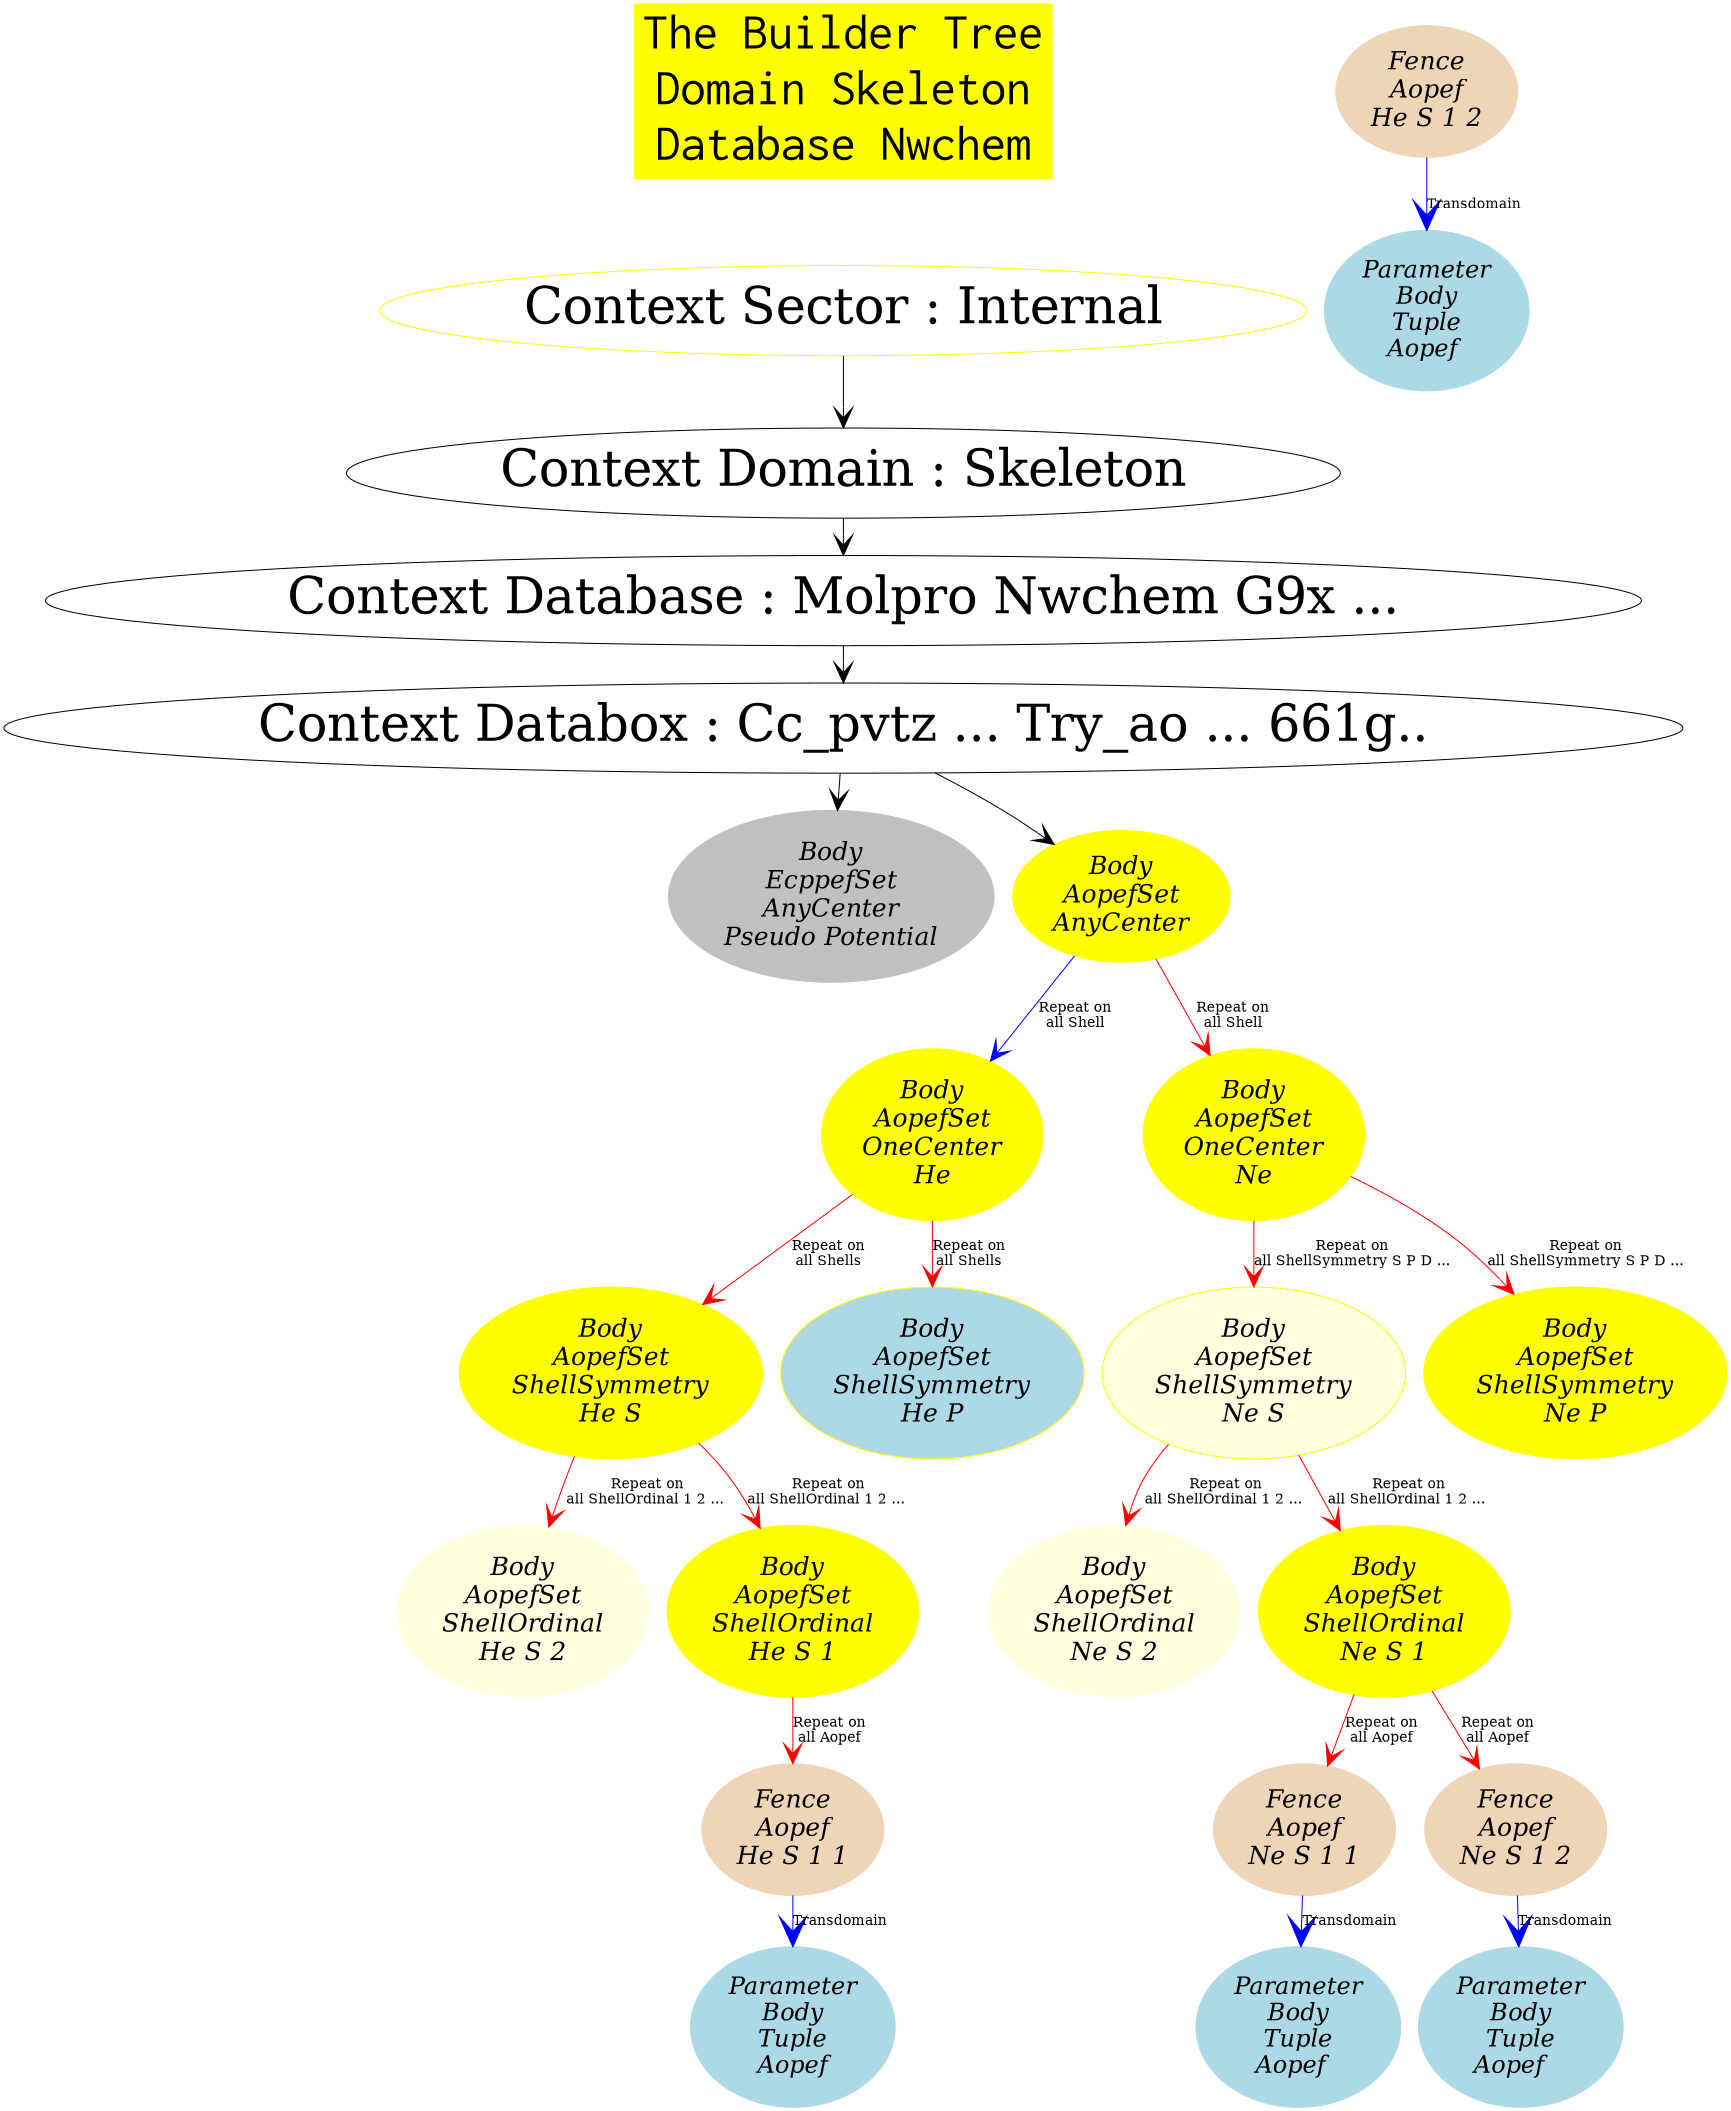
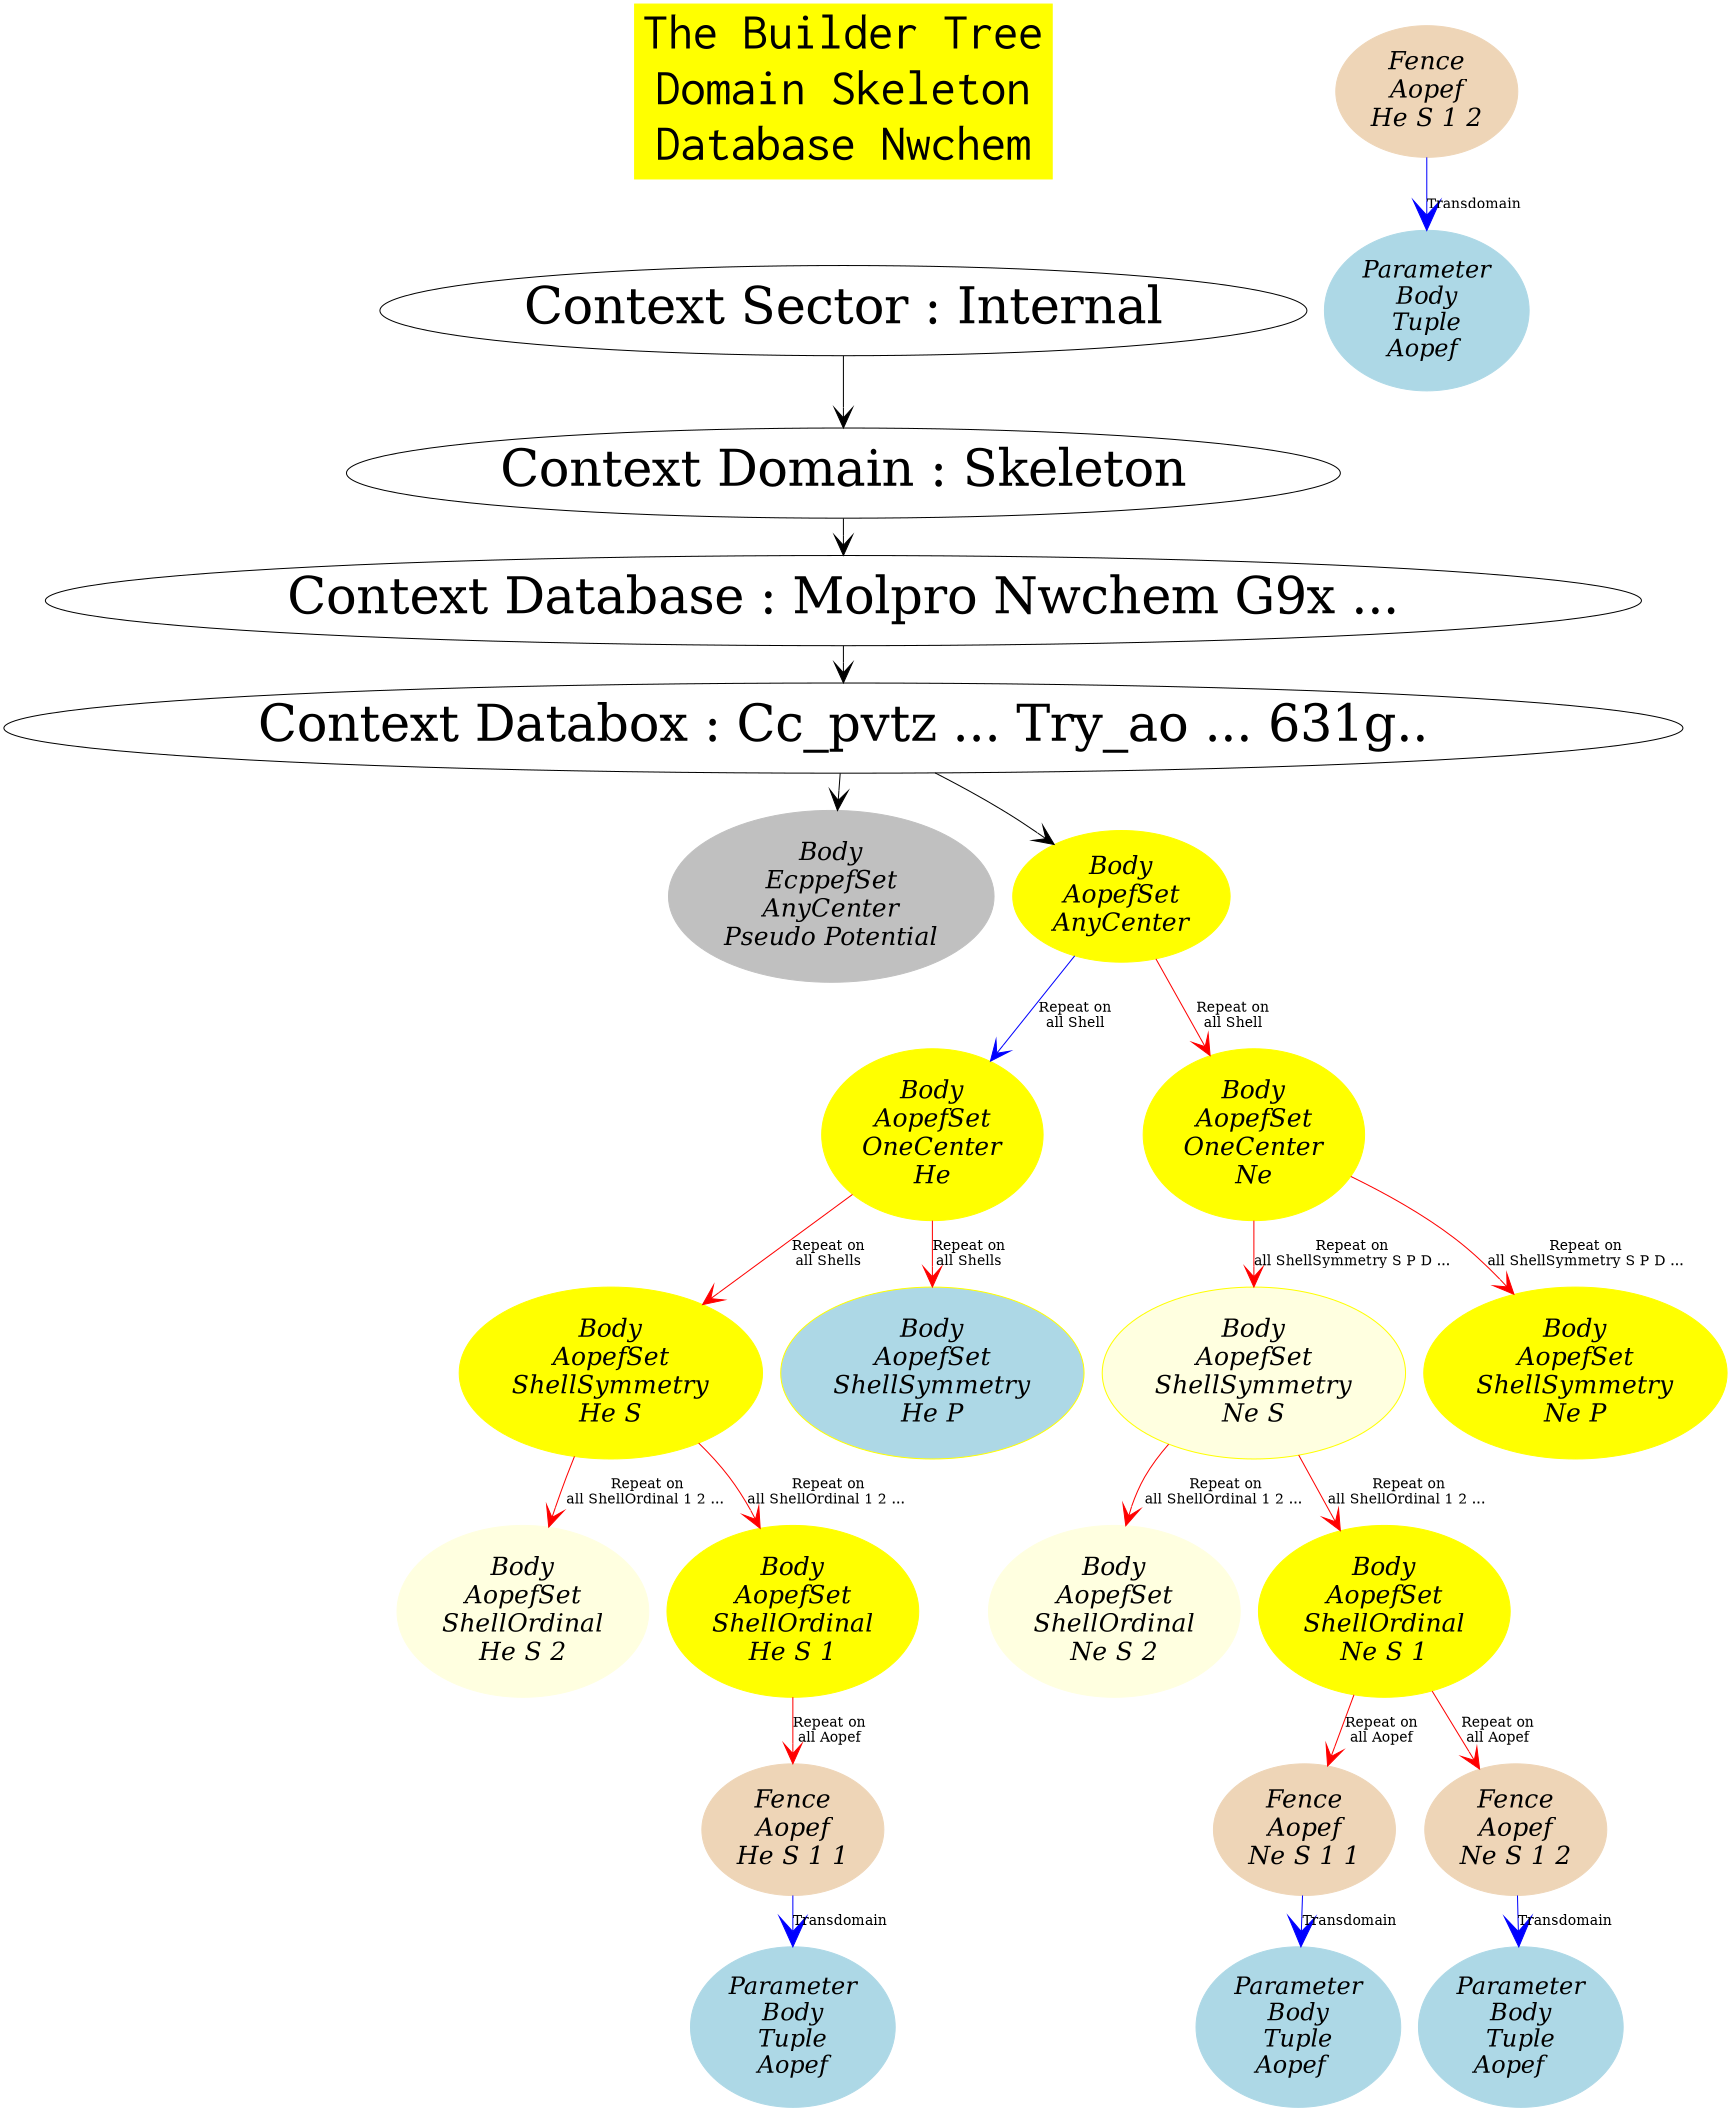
node "Context Sector : Internal": color yellow -> black
node "Context Databox : Cc_pvtz ... Try_ao ... 661g..": label "Context Databox : Cc_pvtz ... Try_ao ... 661g.." -> "Context Databox : Cc_pvtz ... Try_ao ... 631g.."
